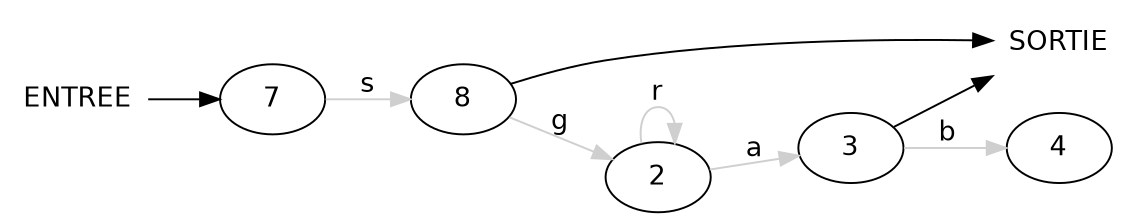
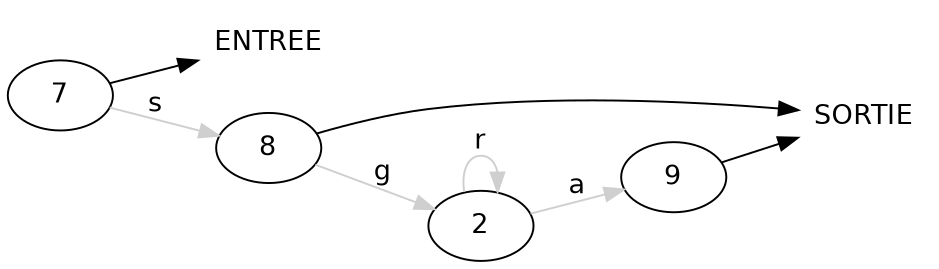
edge "ENTREE" -> "7": reversed
node "3": label "3" -> "9"
node "4": removed
